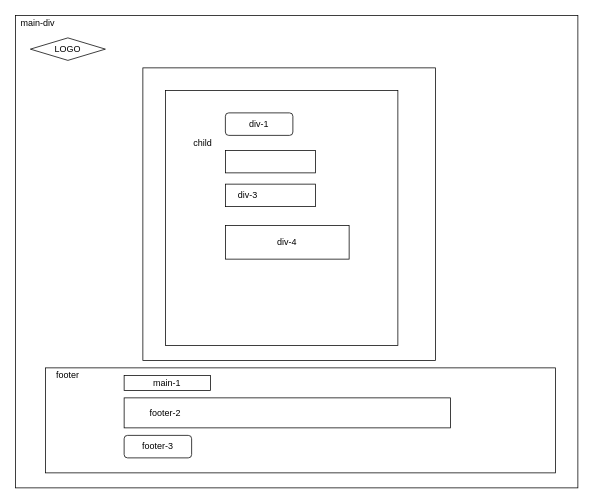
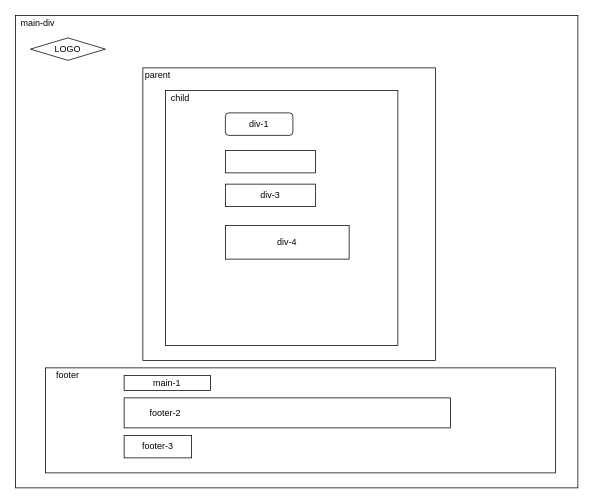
node "parent": added
node "child": moved (203, 143) -> (180, 98)
node "div-3": moved (248, 195) -> (270, 195)
node "footer-3": shape rounded rectangle -> rectangle
